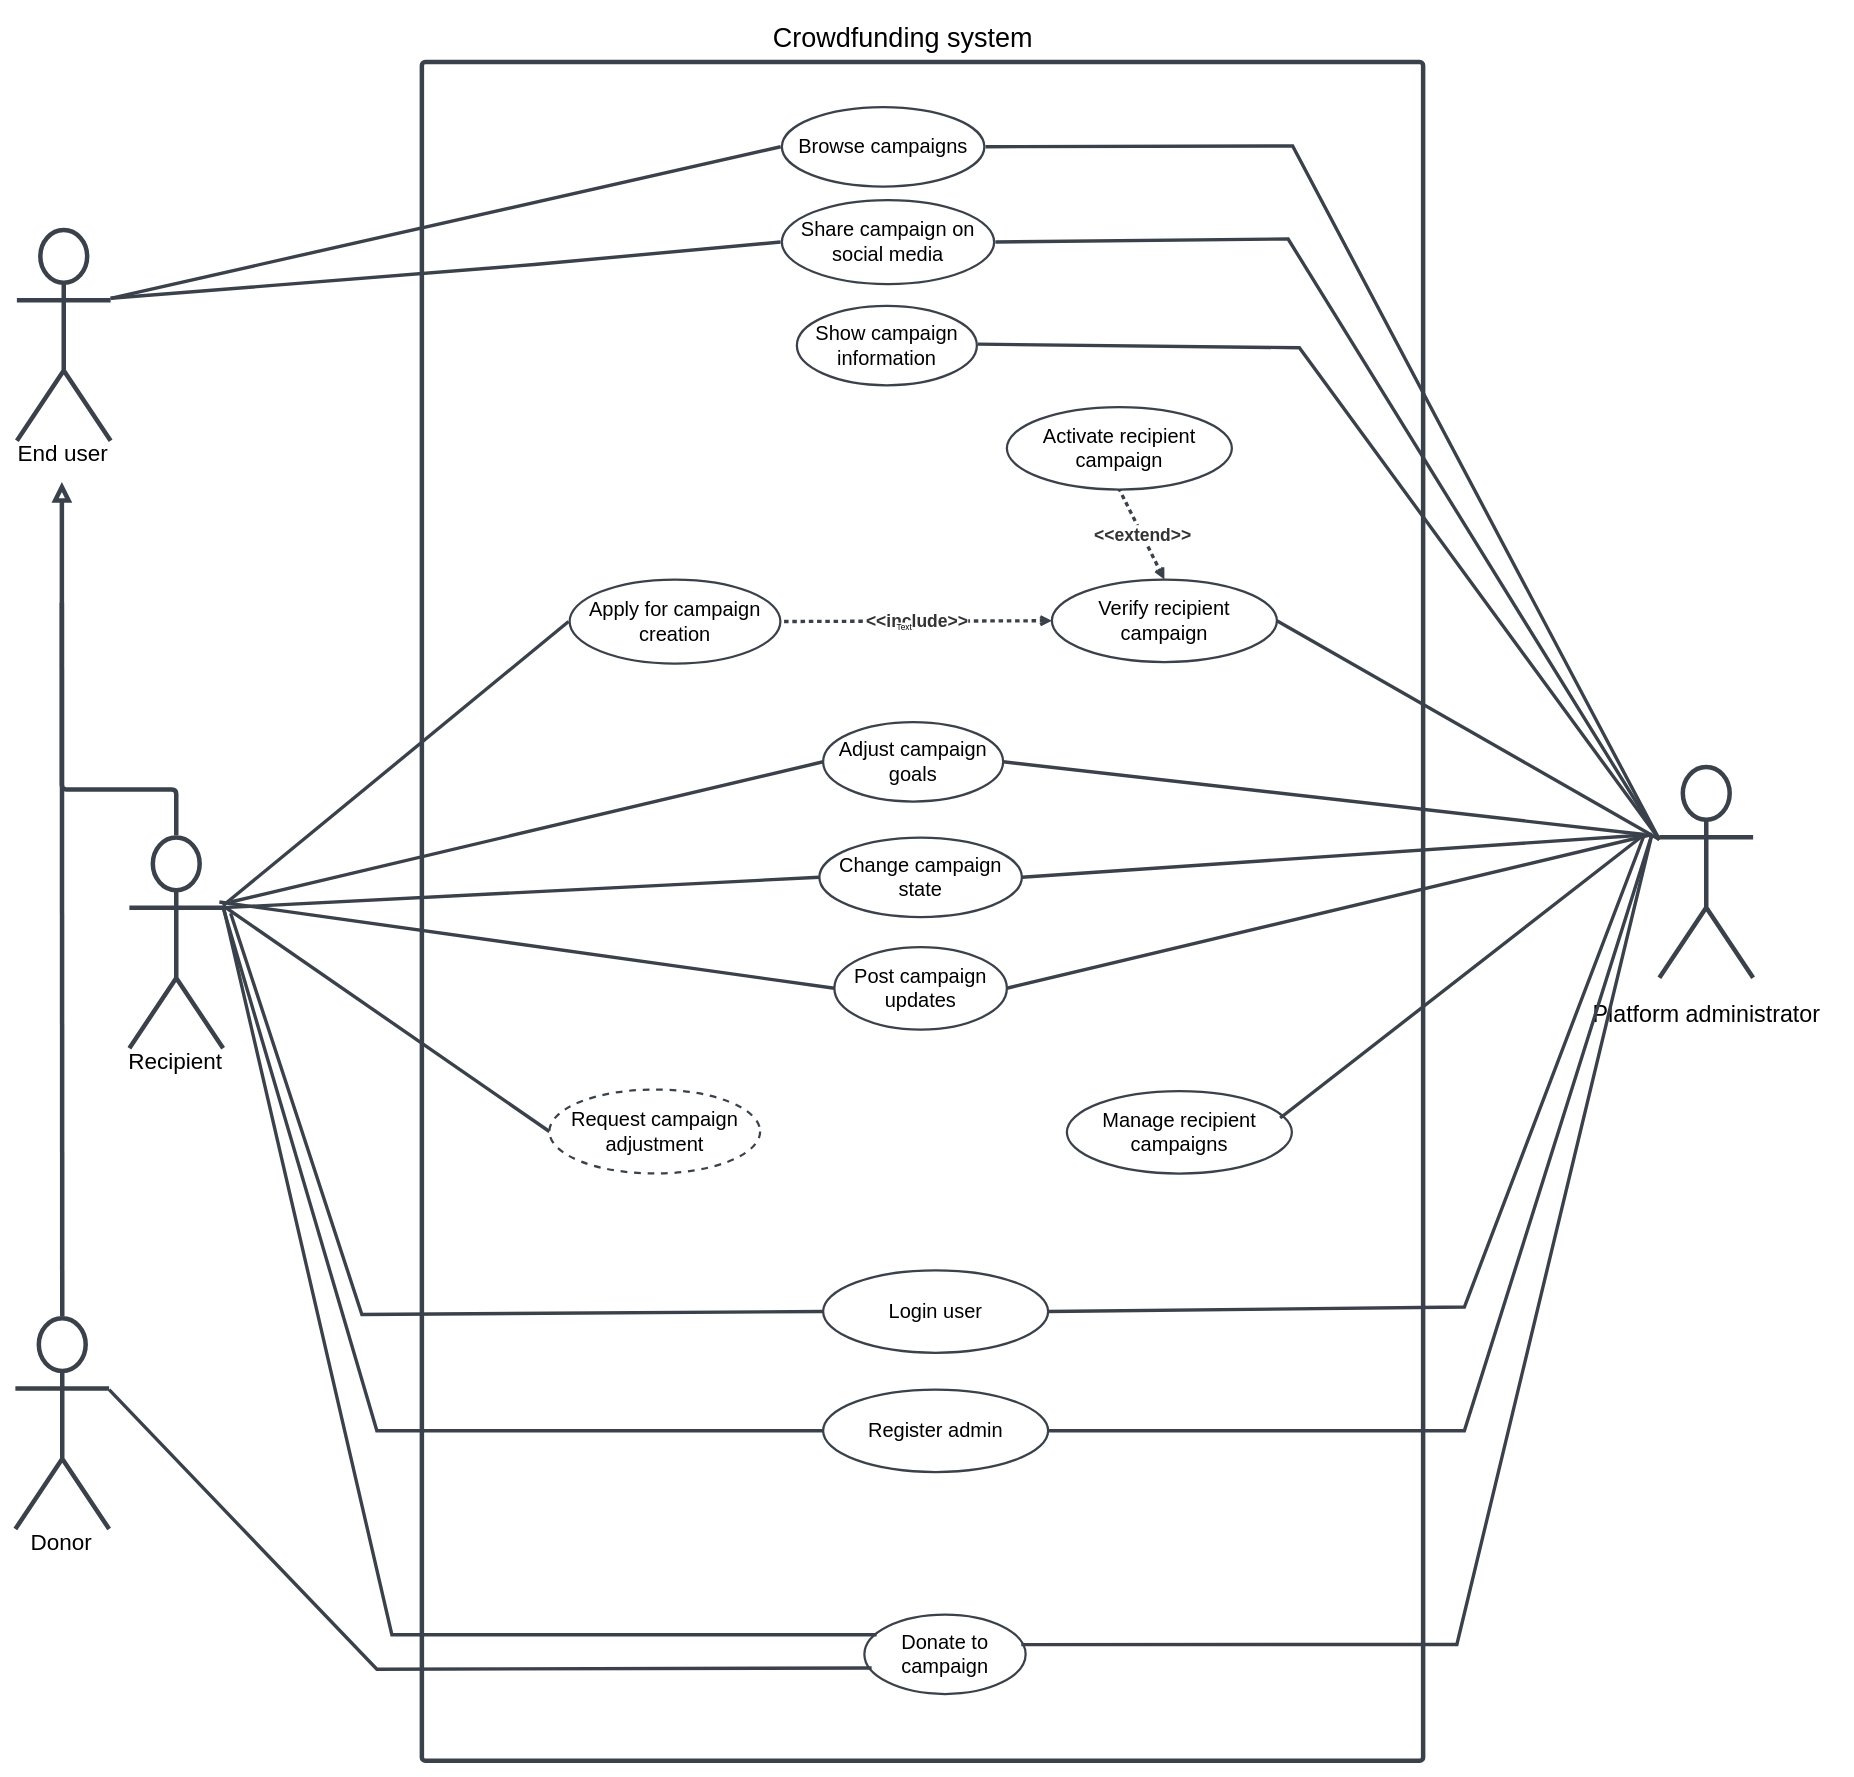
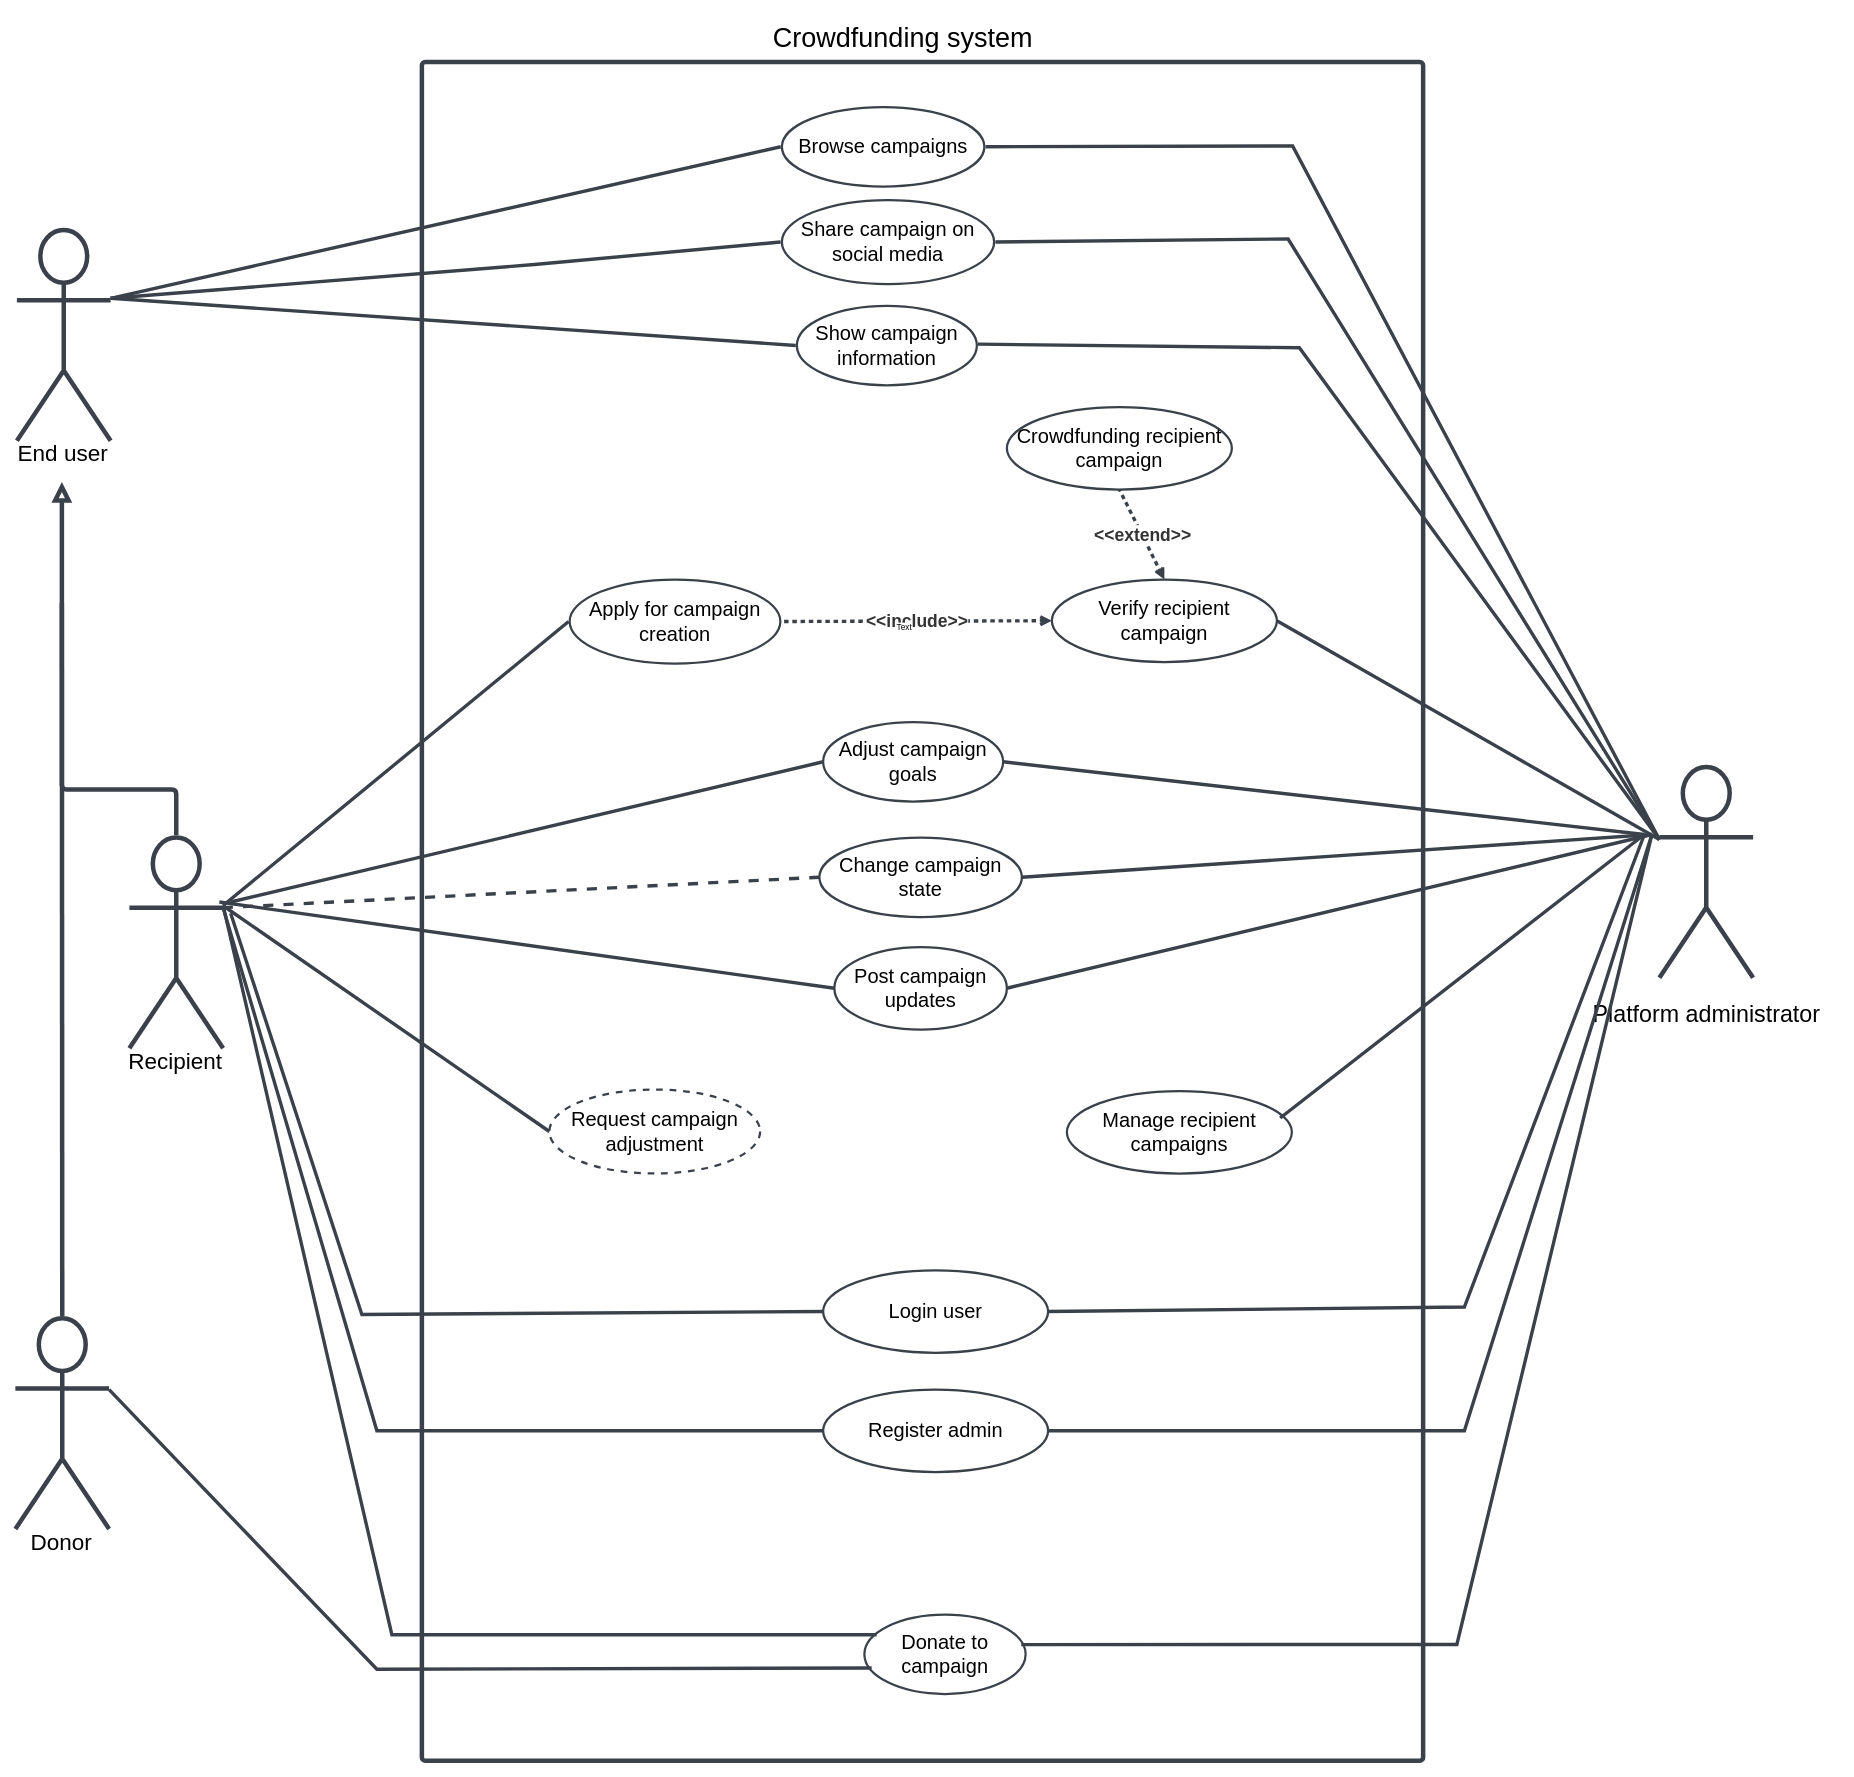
edge "End user" -- "Show campaign information": added
node "Activate recipient campaign": label "Activate recipient campaign" -> "Crowdfunding recipient campaign"
edge "Change campaign state" -- "Recipient": style solid -> dashed
